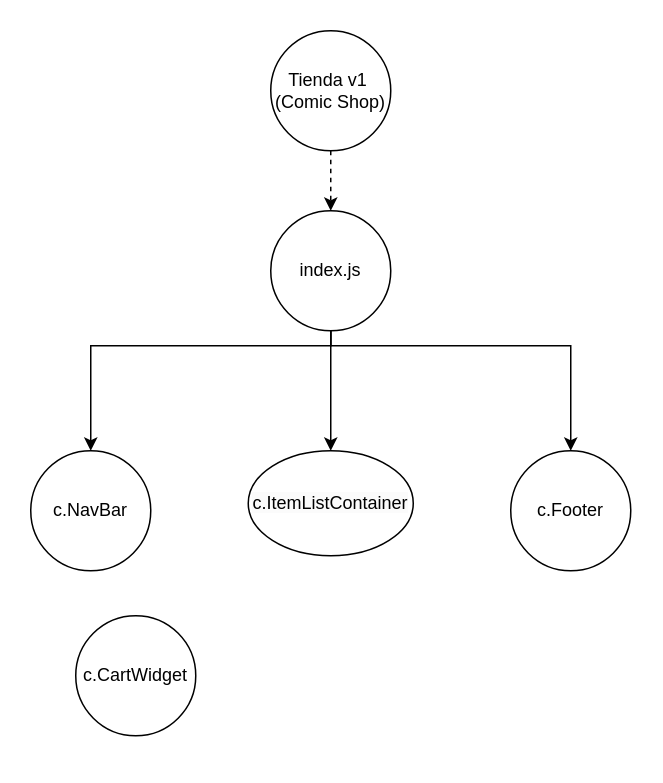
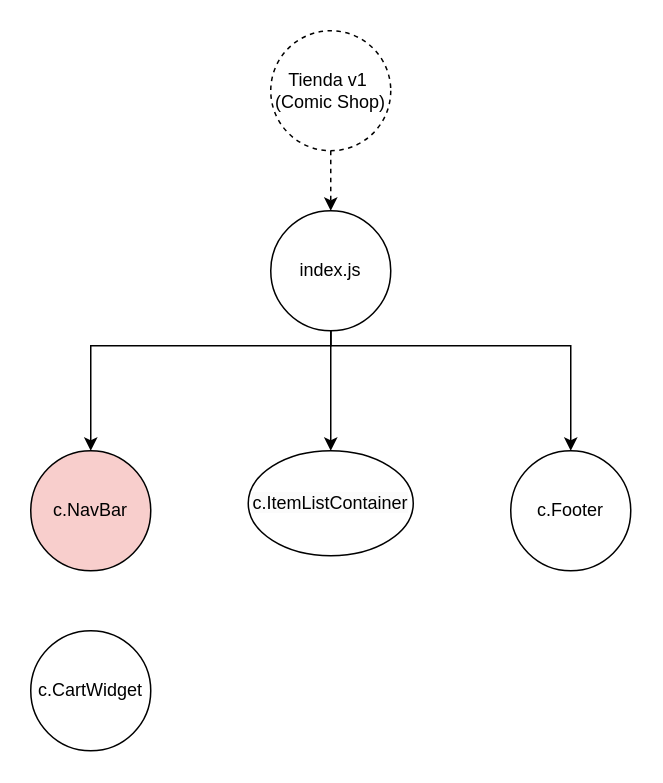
node "Tienda v1 (Comic Shop)": style solid -> dashed
node "c.NavBar": fillcolor #ffffff -> #f8cecc
node "c.CartWidget": moved (136, 676) -> (91, 691)
